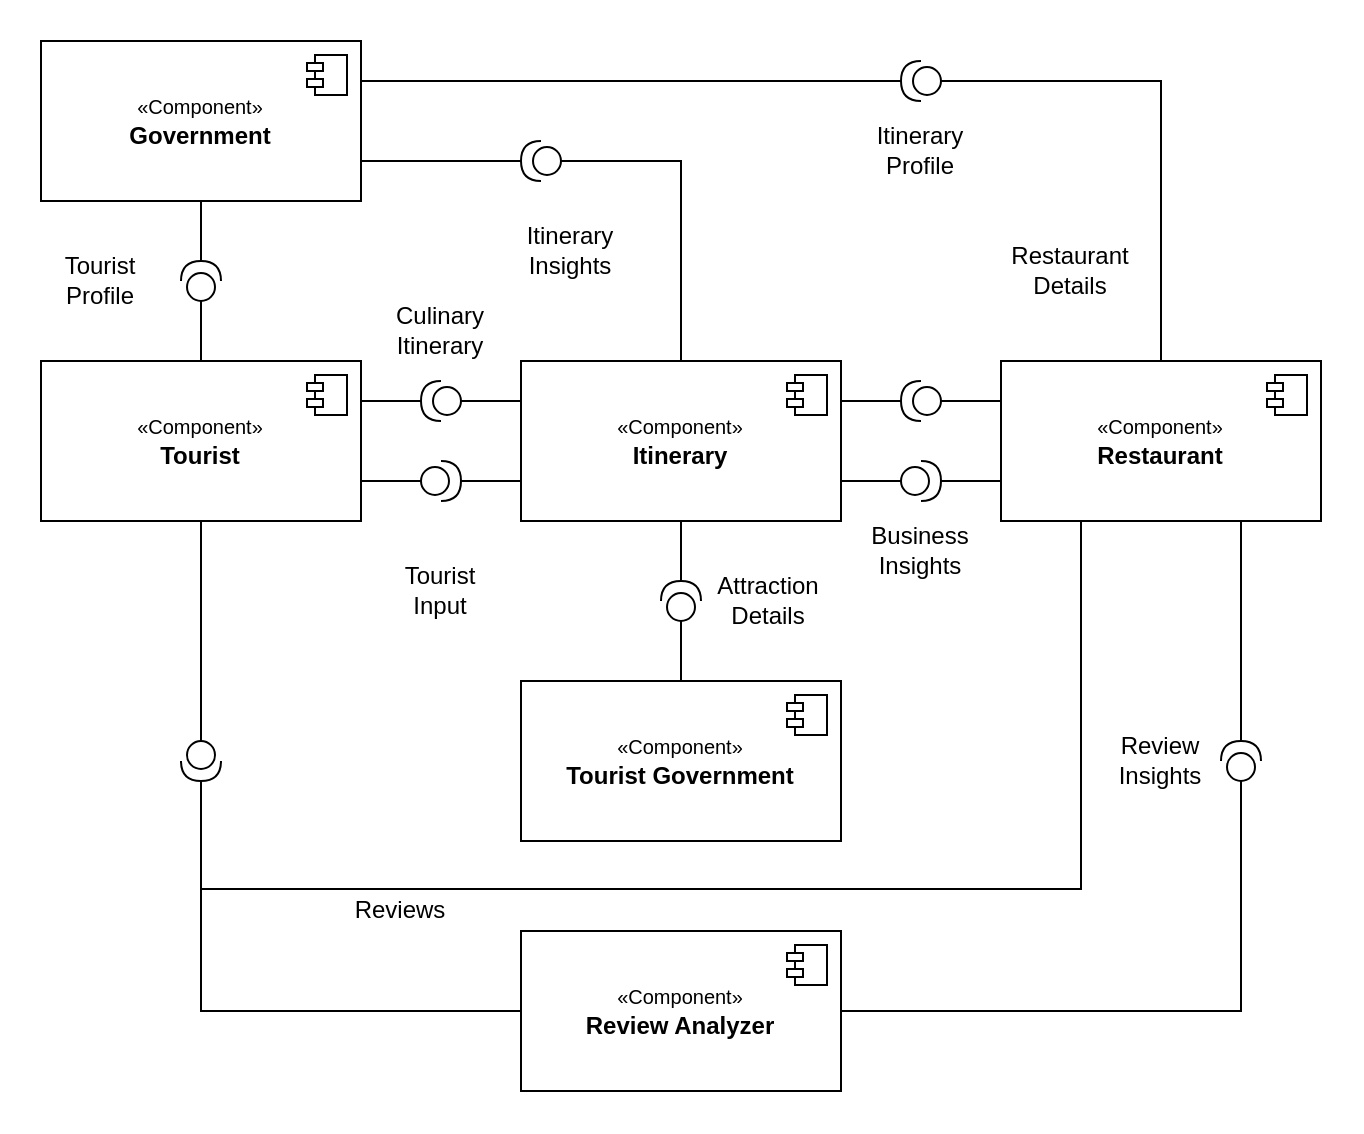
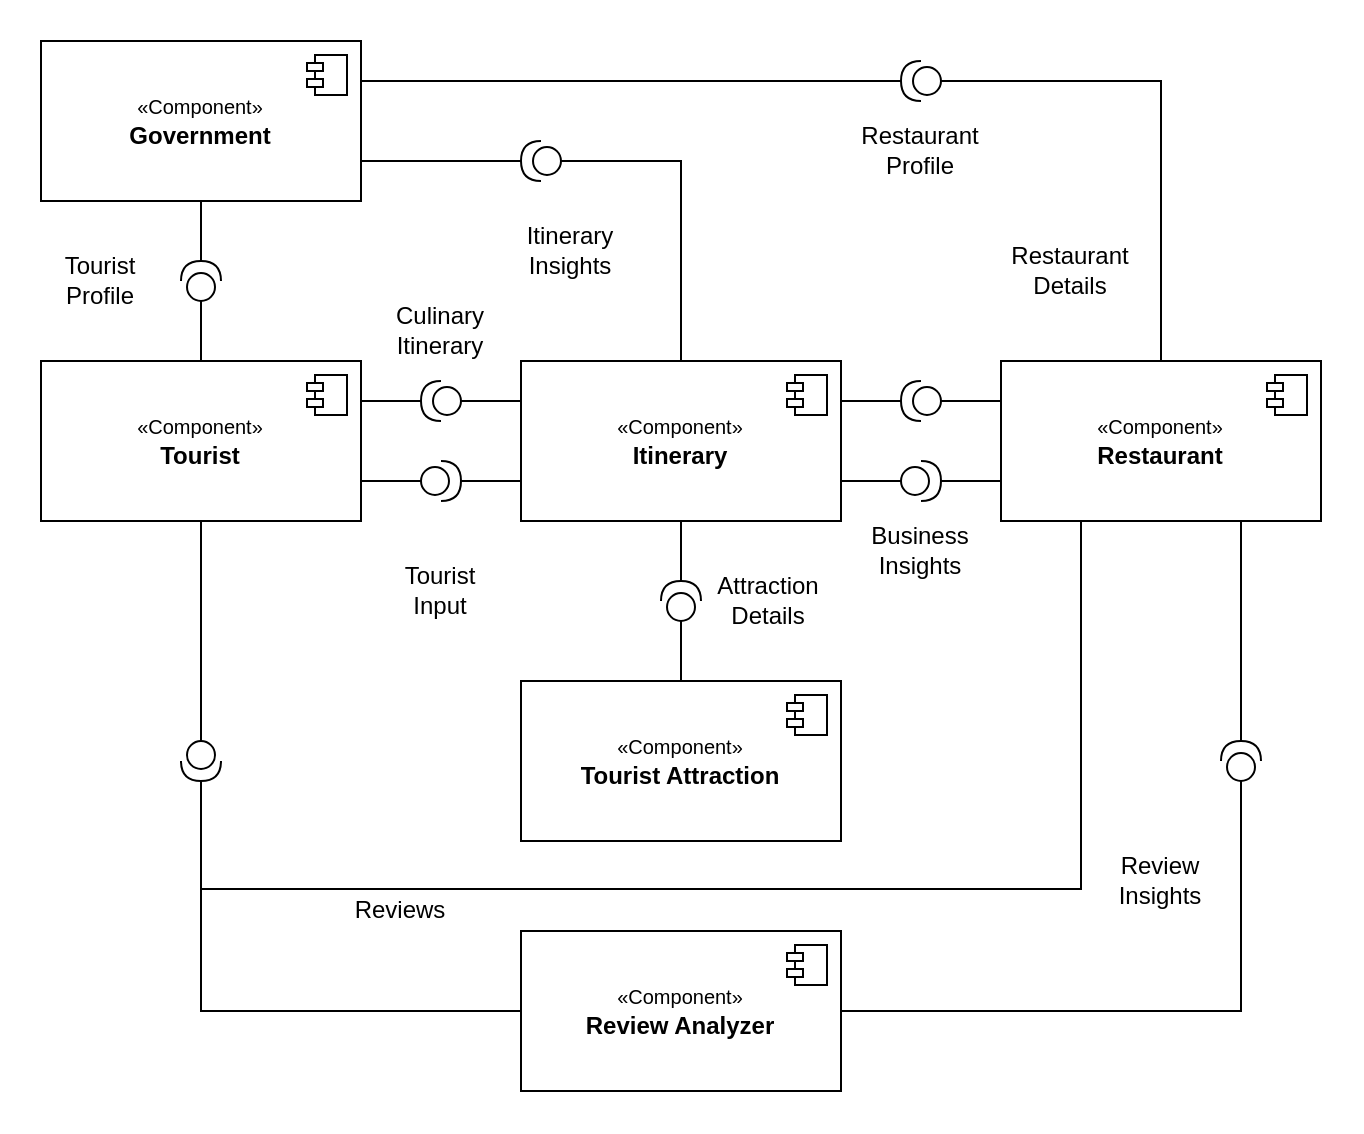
node "Itinerary Profile": label "Itinerary Profile" -> "Restaurant Profile"
node "«Component» Tourist Government": label "«Component» Tourist Government" -> "«Component» Tourist Attraction"
node "Review Insights": moved (1161, 761) -> (1161, 881)
